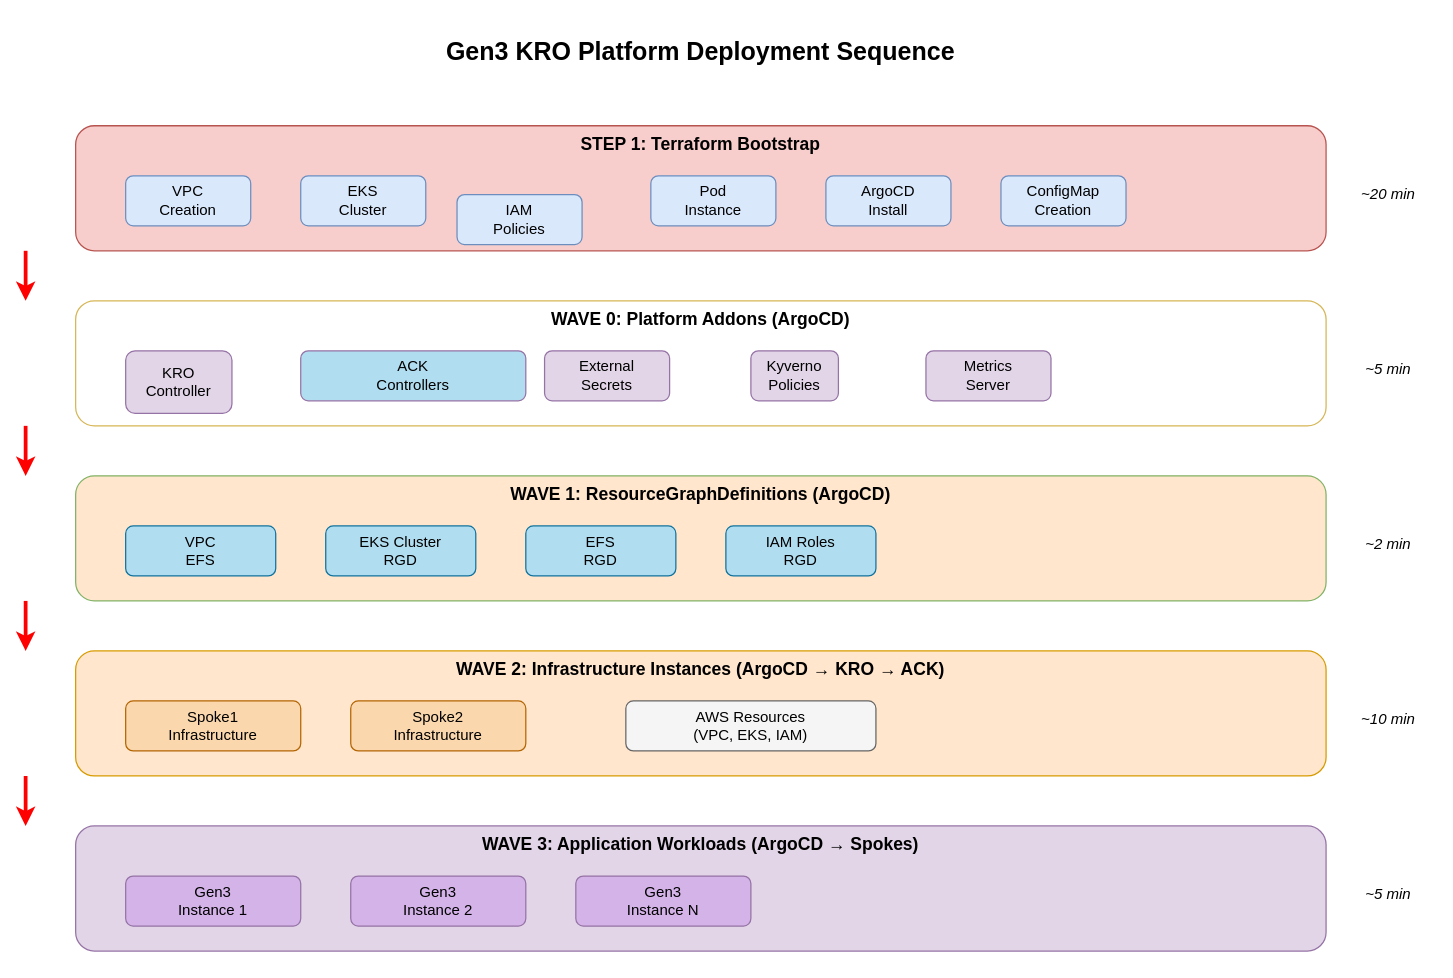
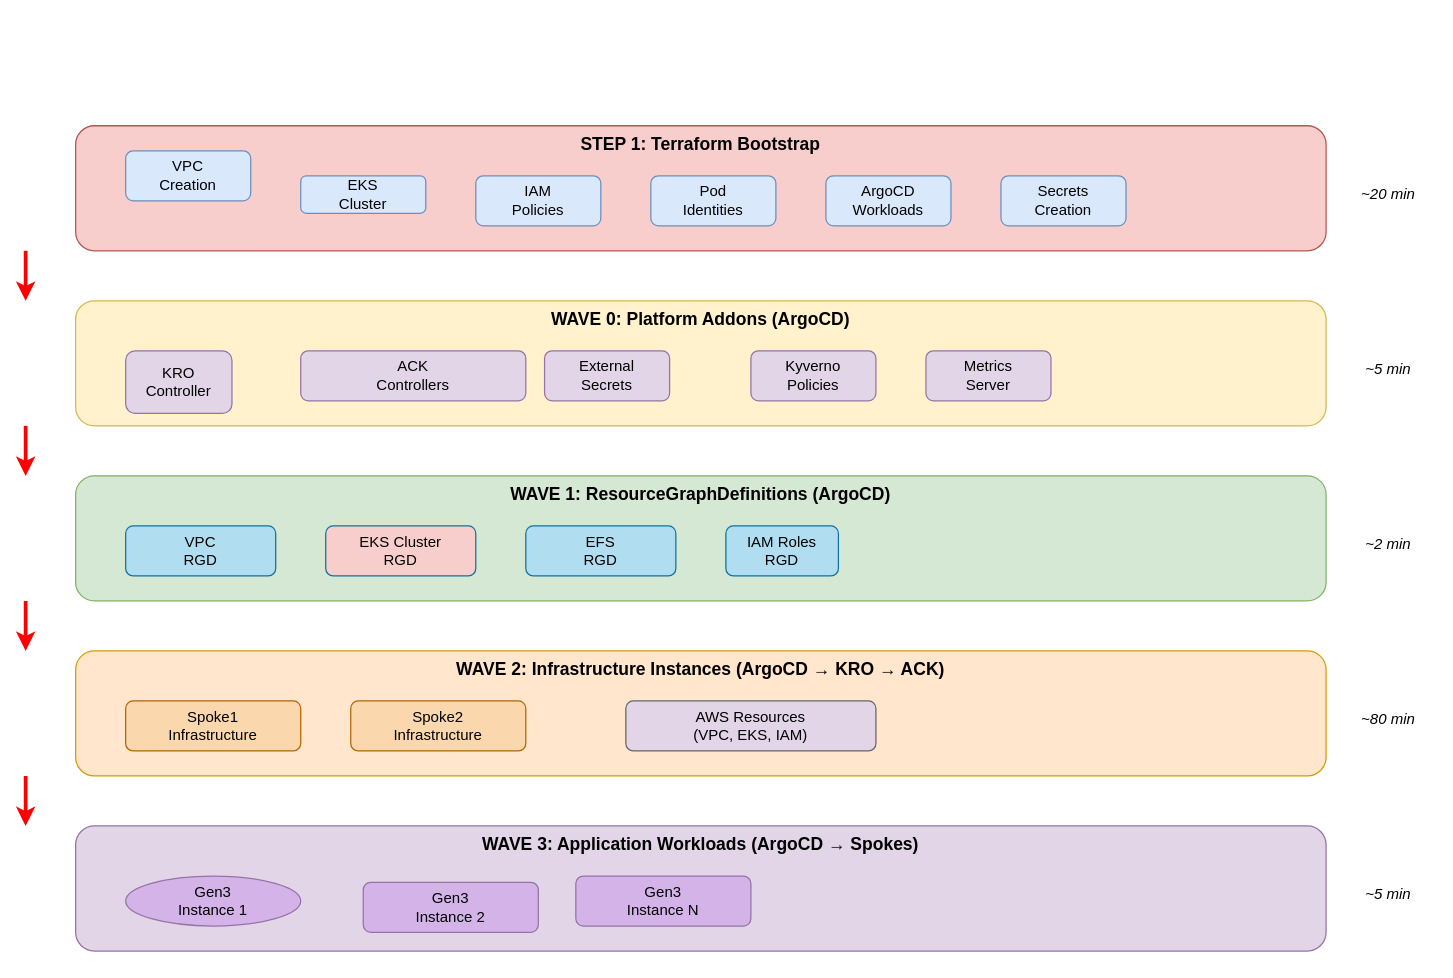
node "Gen3 KRO Platform Deployment Sequence": removed
node "VPC Creation": moved (188, 201) -> (188, 176)
node "EKS Cluster": size 125x50 -> 125x38
node "Pod Instance": label "Pod Instance" -> "Pod Identities"
node "ArgoCD Install": label "ArgoCD Install" -> "ArgoCD Workloads"
node "ConfigMap Creation": label "ConfigMap Creation" -> "Secrets Creation"
node "IAM Policies": moved (519, 219) -> (538, 201)
node "WAVE 0: Platform Addons (ArgoCD)": fillcolor #ffffff -> #fff2cc
node "ACK Controllers": fillcolor #b1ddf0 -> #e1d5e7
node "Kyverno Policies": size 88x50 -> 125x50
node "WAVE 1: ResourceGraphDefinitions (ArgoCD)": fillcolor #ffe6cc -> #d5e8d4
node "VPC EFS": label "VPC EFS" -> "VPC RGD"
node "EKS Cluster RGD": fillcolor #b1ddf0 -> #f8cecc
node "IAM Roles RGD": size 150x50 -> 113x50
node "~10 min": label "~10 min" -> "~80 min"
node "AWS Resources (VPC, EKS, IAM)": fillcolor #f5f5f5 -> #e1d5e7
node "Gen3 Instance 1": shape rounded rectangle -> ellipse
node "Gen3 Instance 2": moved (438, 901) -> (451, 907)
